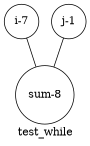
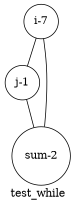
edge "i-7" -- "j-1": added
node "sum-8": label "sum-8" -> "sum-2"
